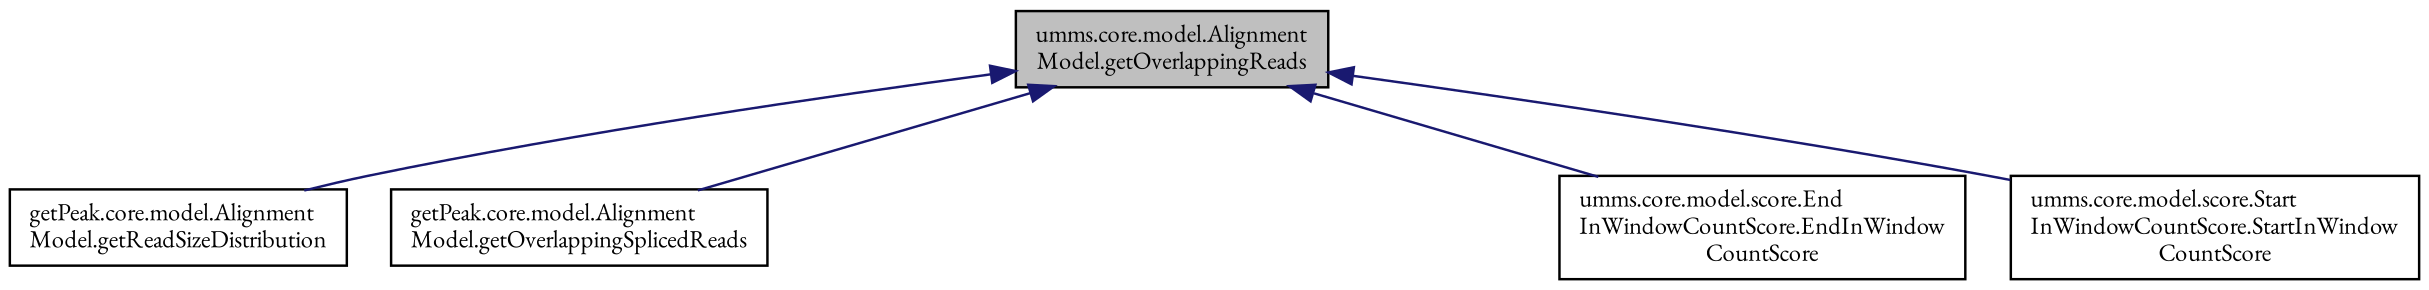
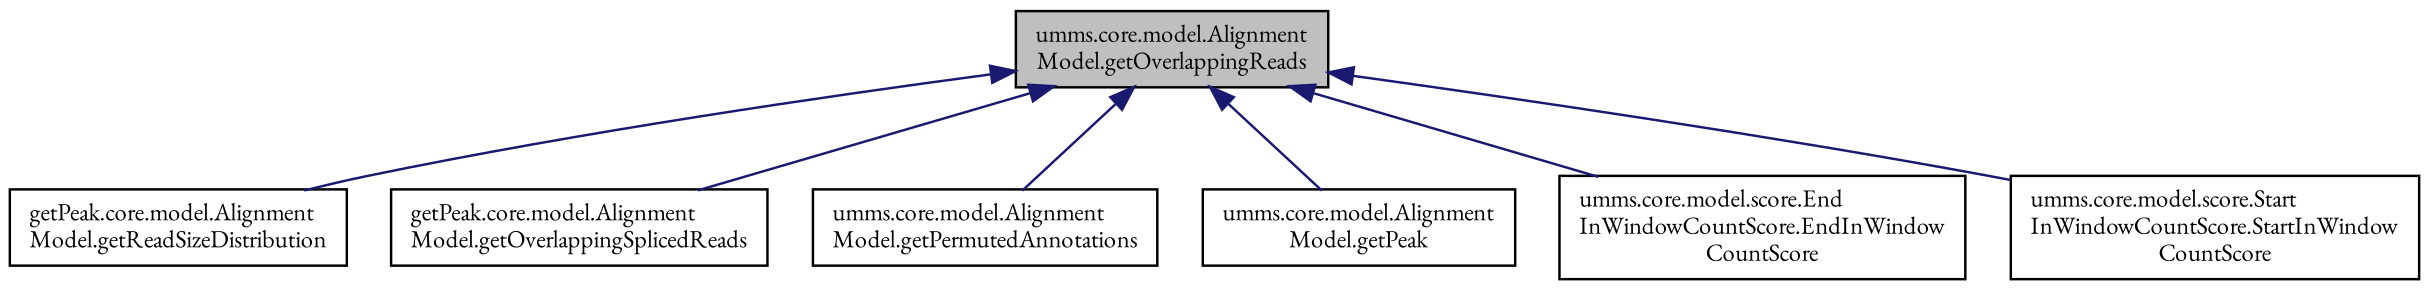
node "umms.core.model.Alignment Model.getPermutedAnnotations": added
node "umms.core.model.Alignment Model.getPeak": added
